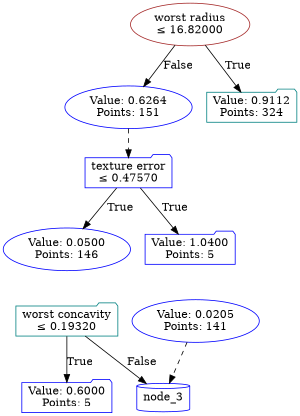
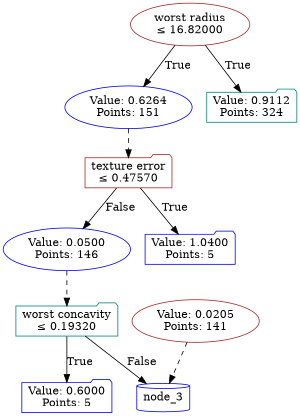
edge "worst radius ≤ 16.82000" -> "Value: 0.6264 Points: 151": label "False" -> "True"
node "texture error ≤ 0.47570": color blue -> brown
edge "texture error ≤ 0.47570" -> "Value: 0.0500 Points: 146": label "True" -> "False"
edge "Value: 0.0500 Points: 146" -> "worst concavity ≤ 0.19320": added
node "Value: 0.0205 Points: 141": color blue -> brown
